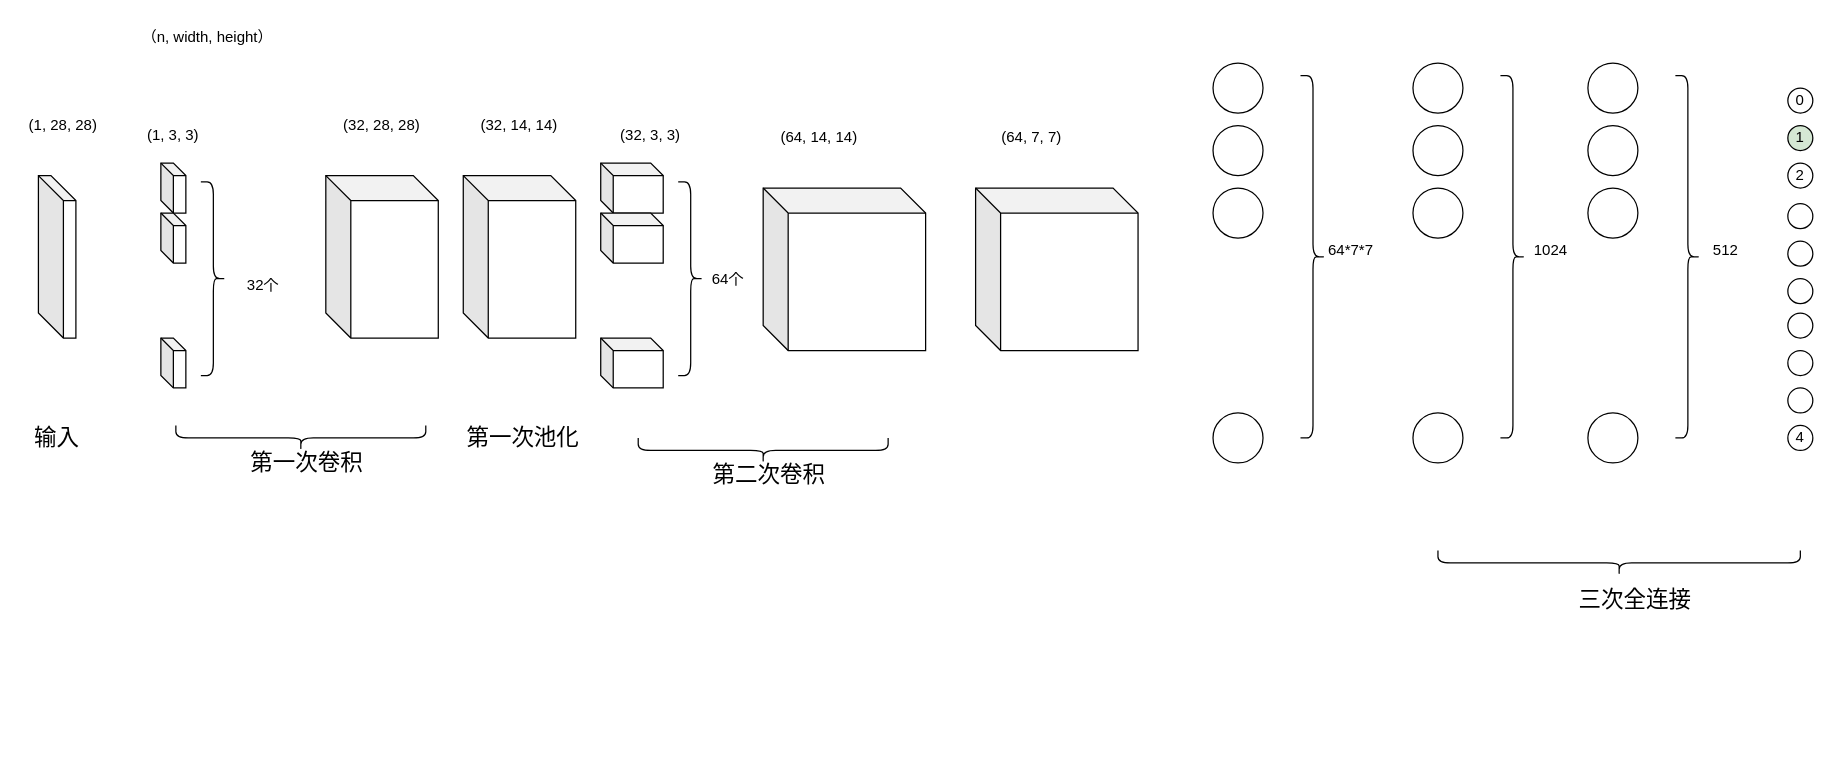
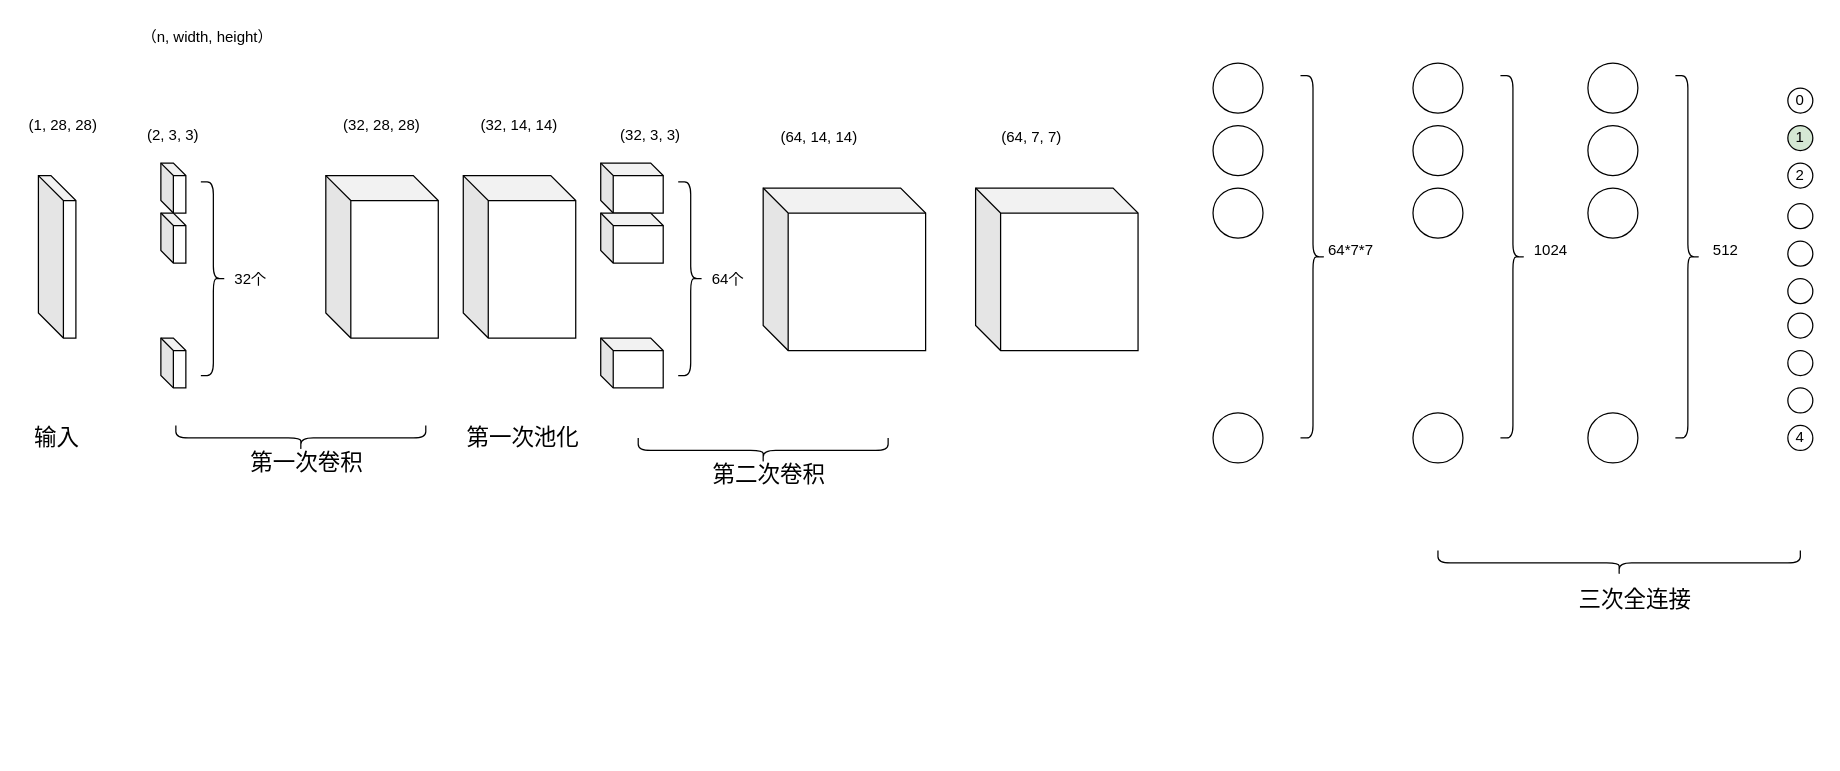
node "(1, 3, 3)": label "(1, 3, 3)" -> "(2, 3, 3)"
node "32个": moved (263, 285) -> (251, 279)
